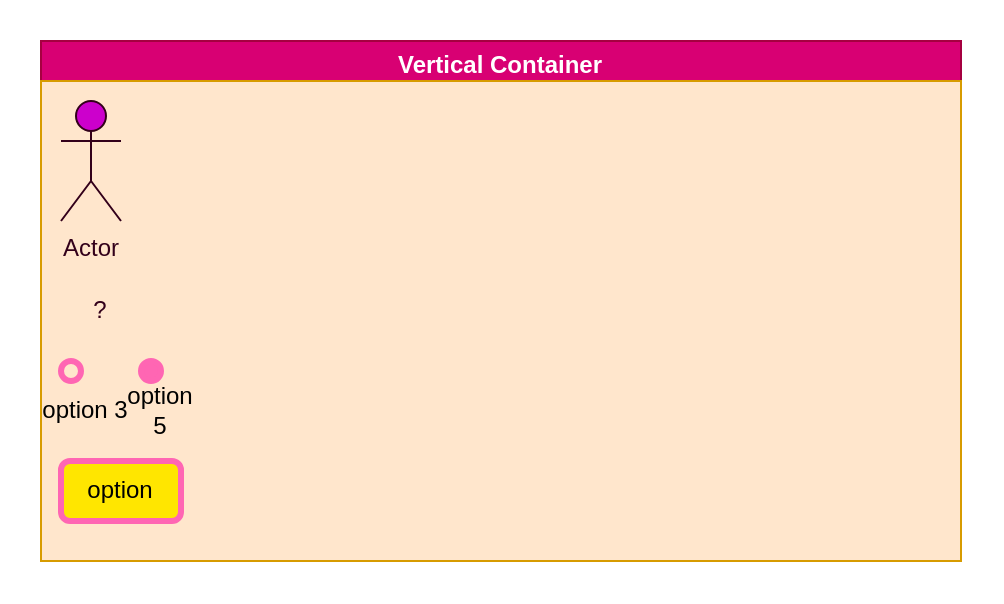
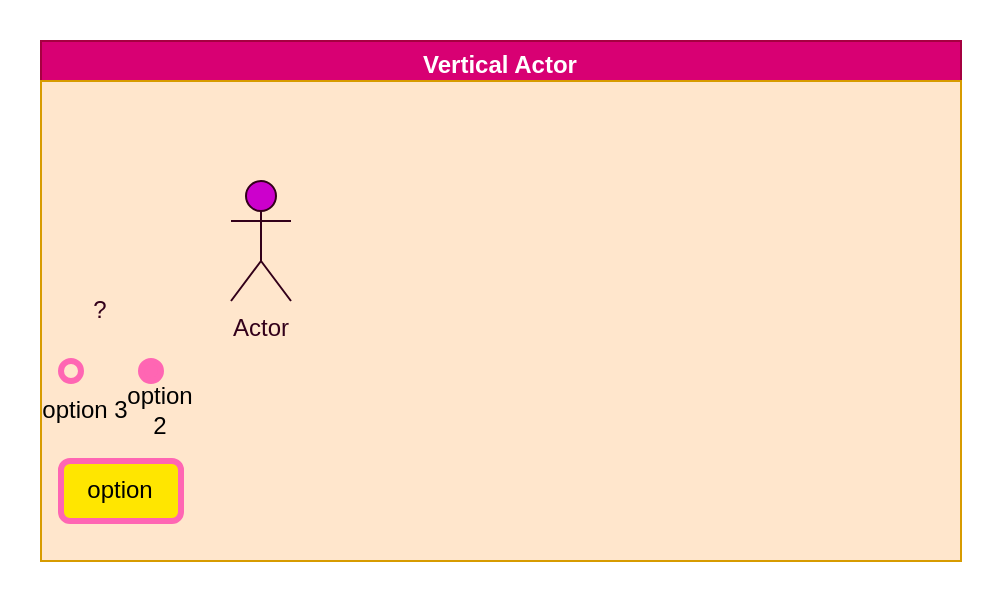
node "Vertical Container": label "Vertical Container" -> "Vertical Actor"
node "Actor": moved (91, 161) -> (261, 241)
node "option 5": label "option 5" -> "option 2"
